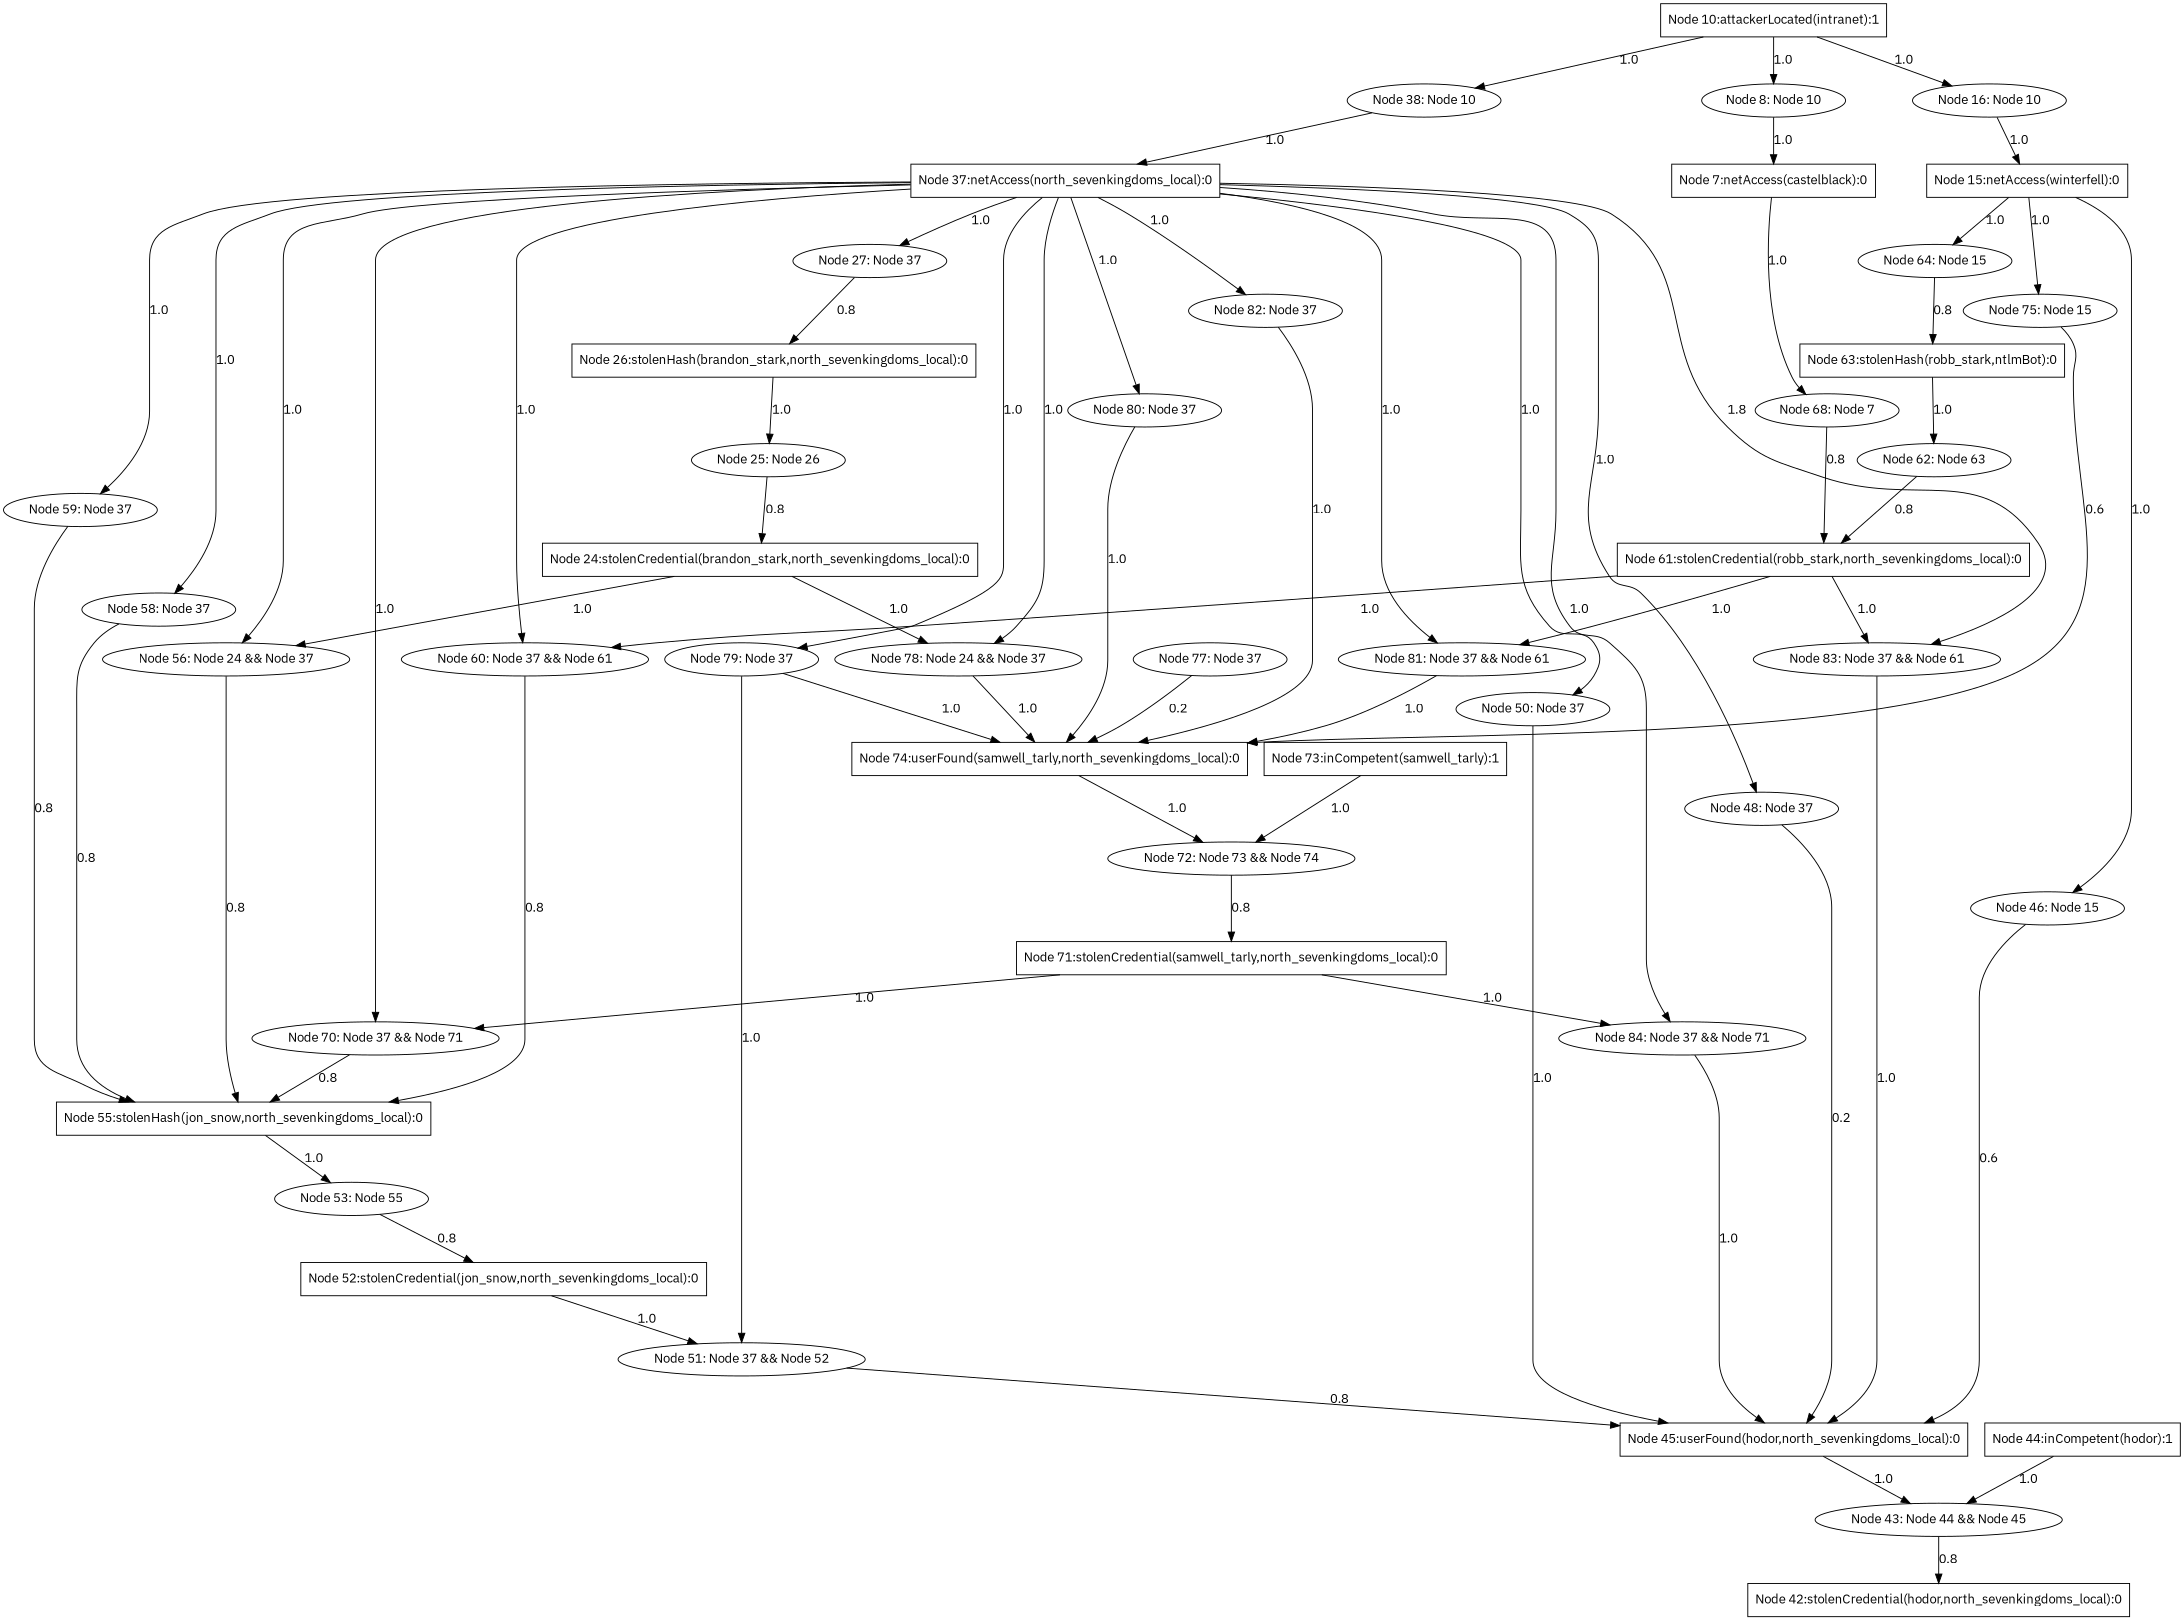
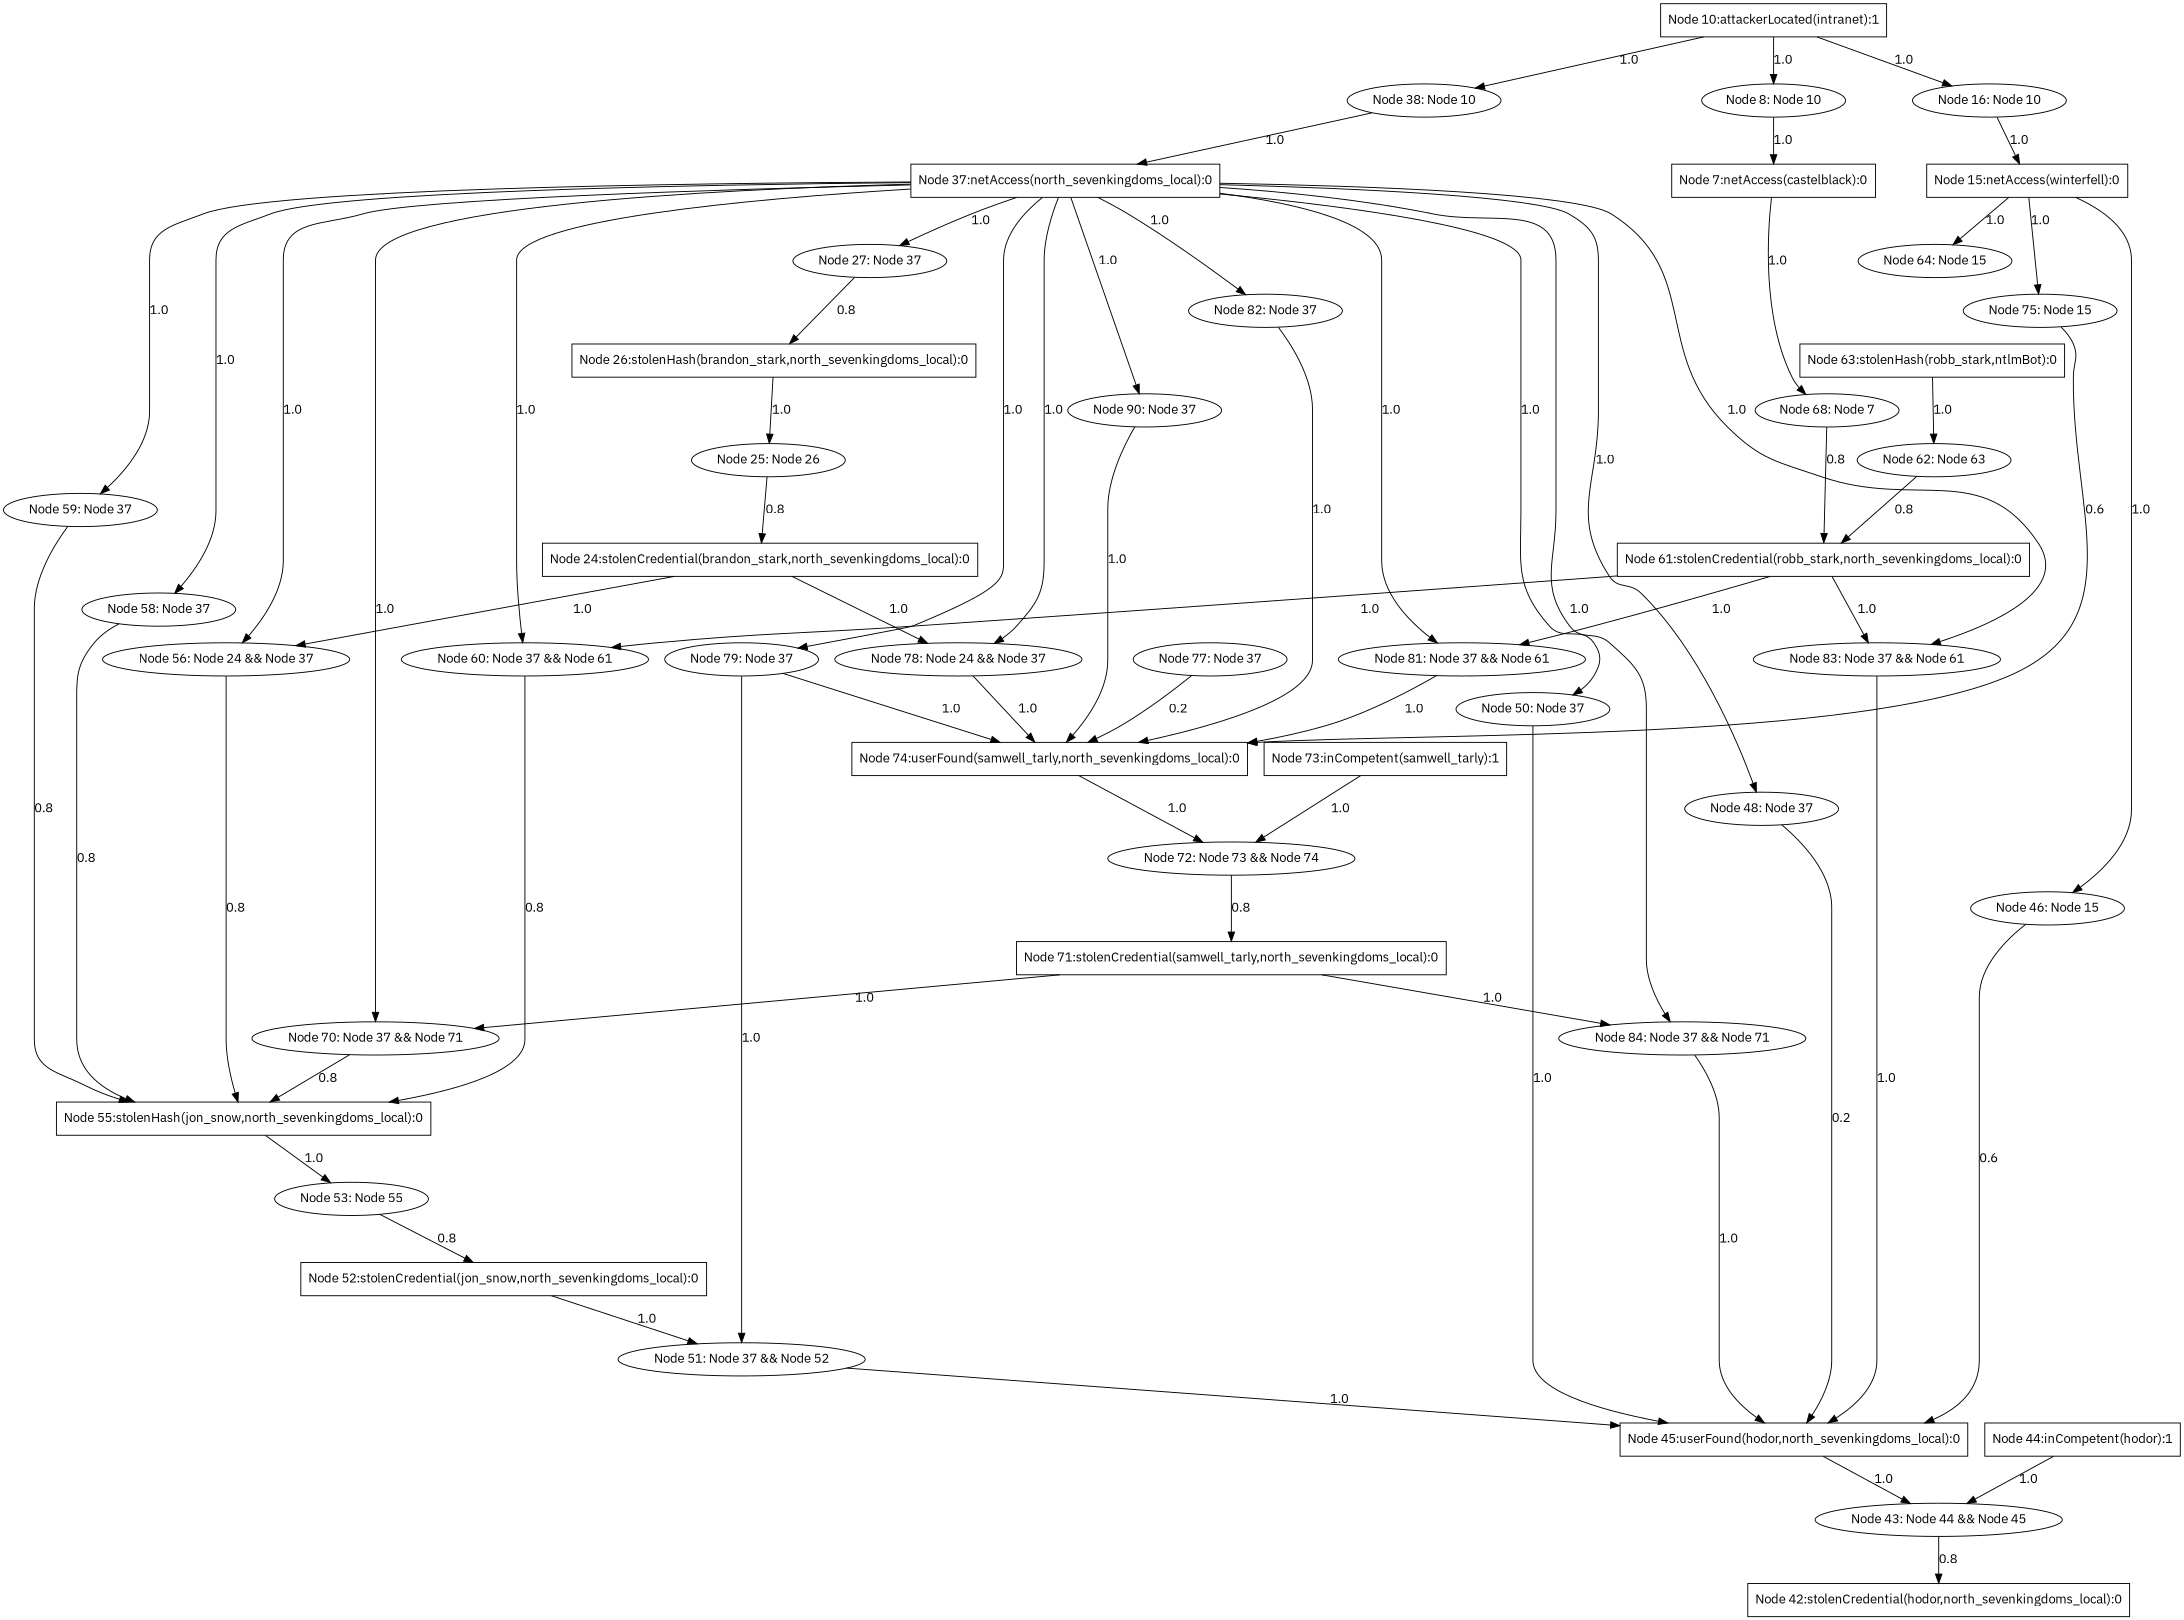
edge "Node 64: Node 15" -> "Node 63:stolenHash(robb_stark,ntlmBot):0": removed, label "0.8"
node "Node 80: Node 37": label "Node 80: Node 37" -> "Node 90: Node 37"
edge "Node 37:netAccess(north_sevenkingdoms_local):0" -> "Node 83: Node 37 && Node 61": label "1.8" -> "1.0"
edge "Node 51: Node 37 && Node 52" -> "Node 45:userFound(hodor,north_sevenkingdoms_local):0": label "0.8" -> "1.0"
